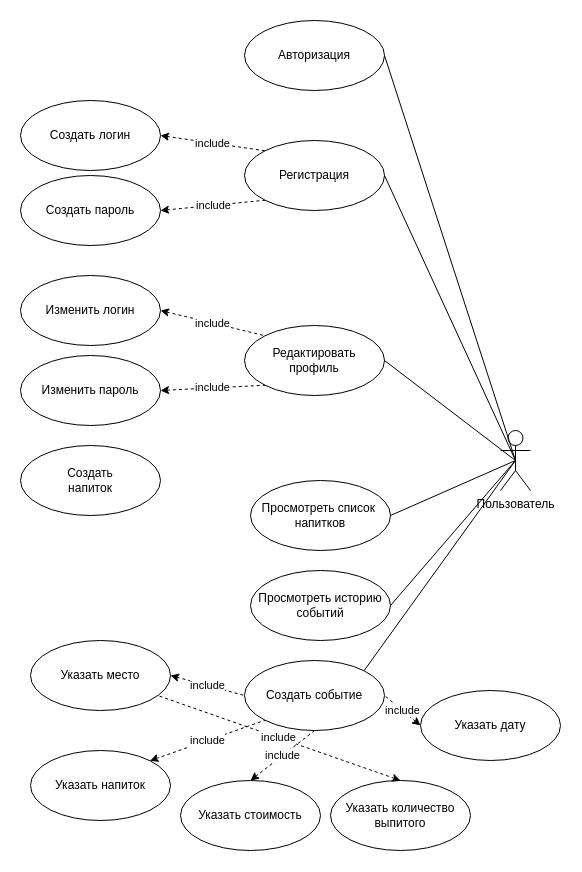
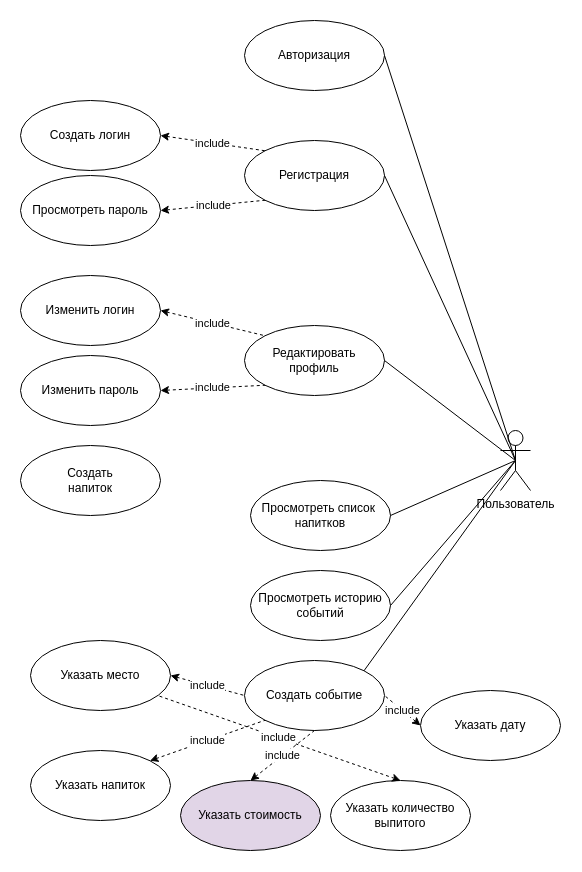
node "Создать пароль": label "Создать пароль" -> "Просмотреть пароль"
node "Указать стоимость": fillcolor #ffffff -> #e1d5e7
